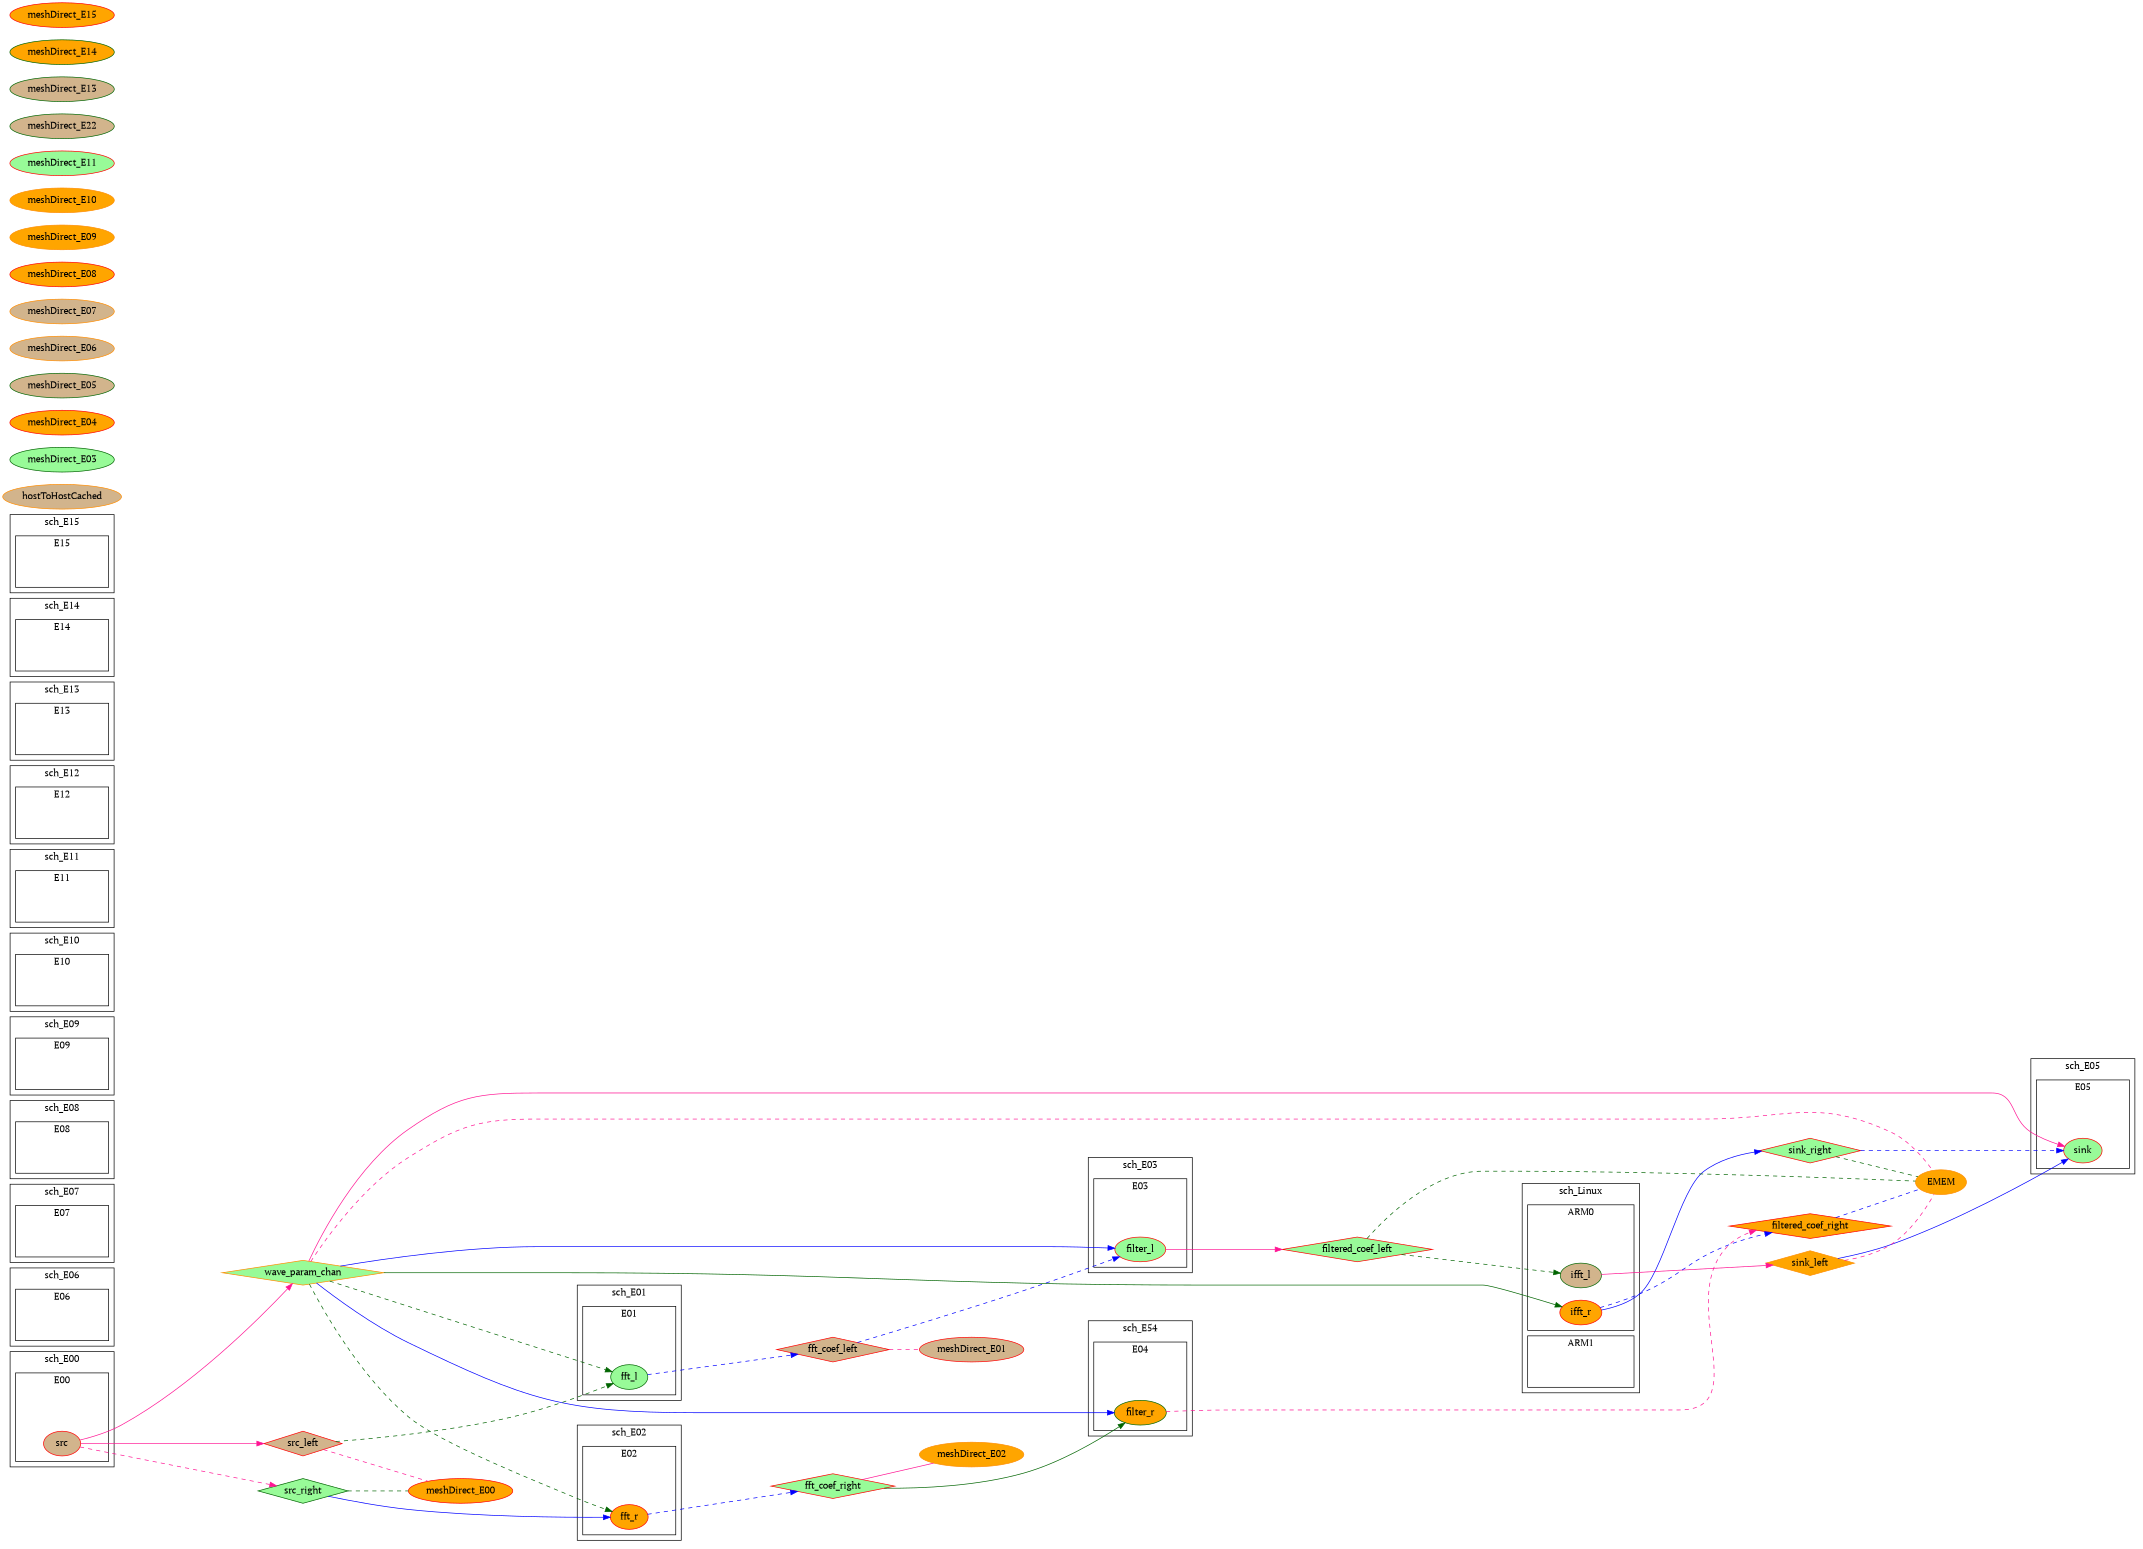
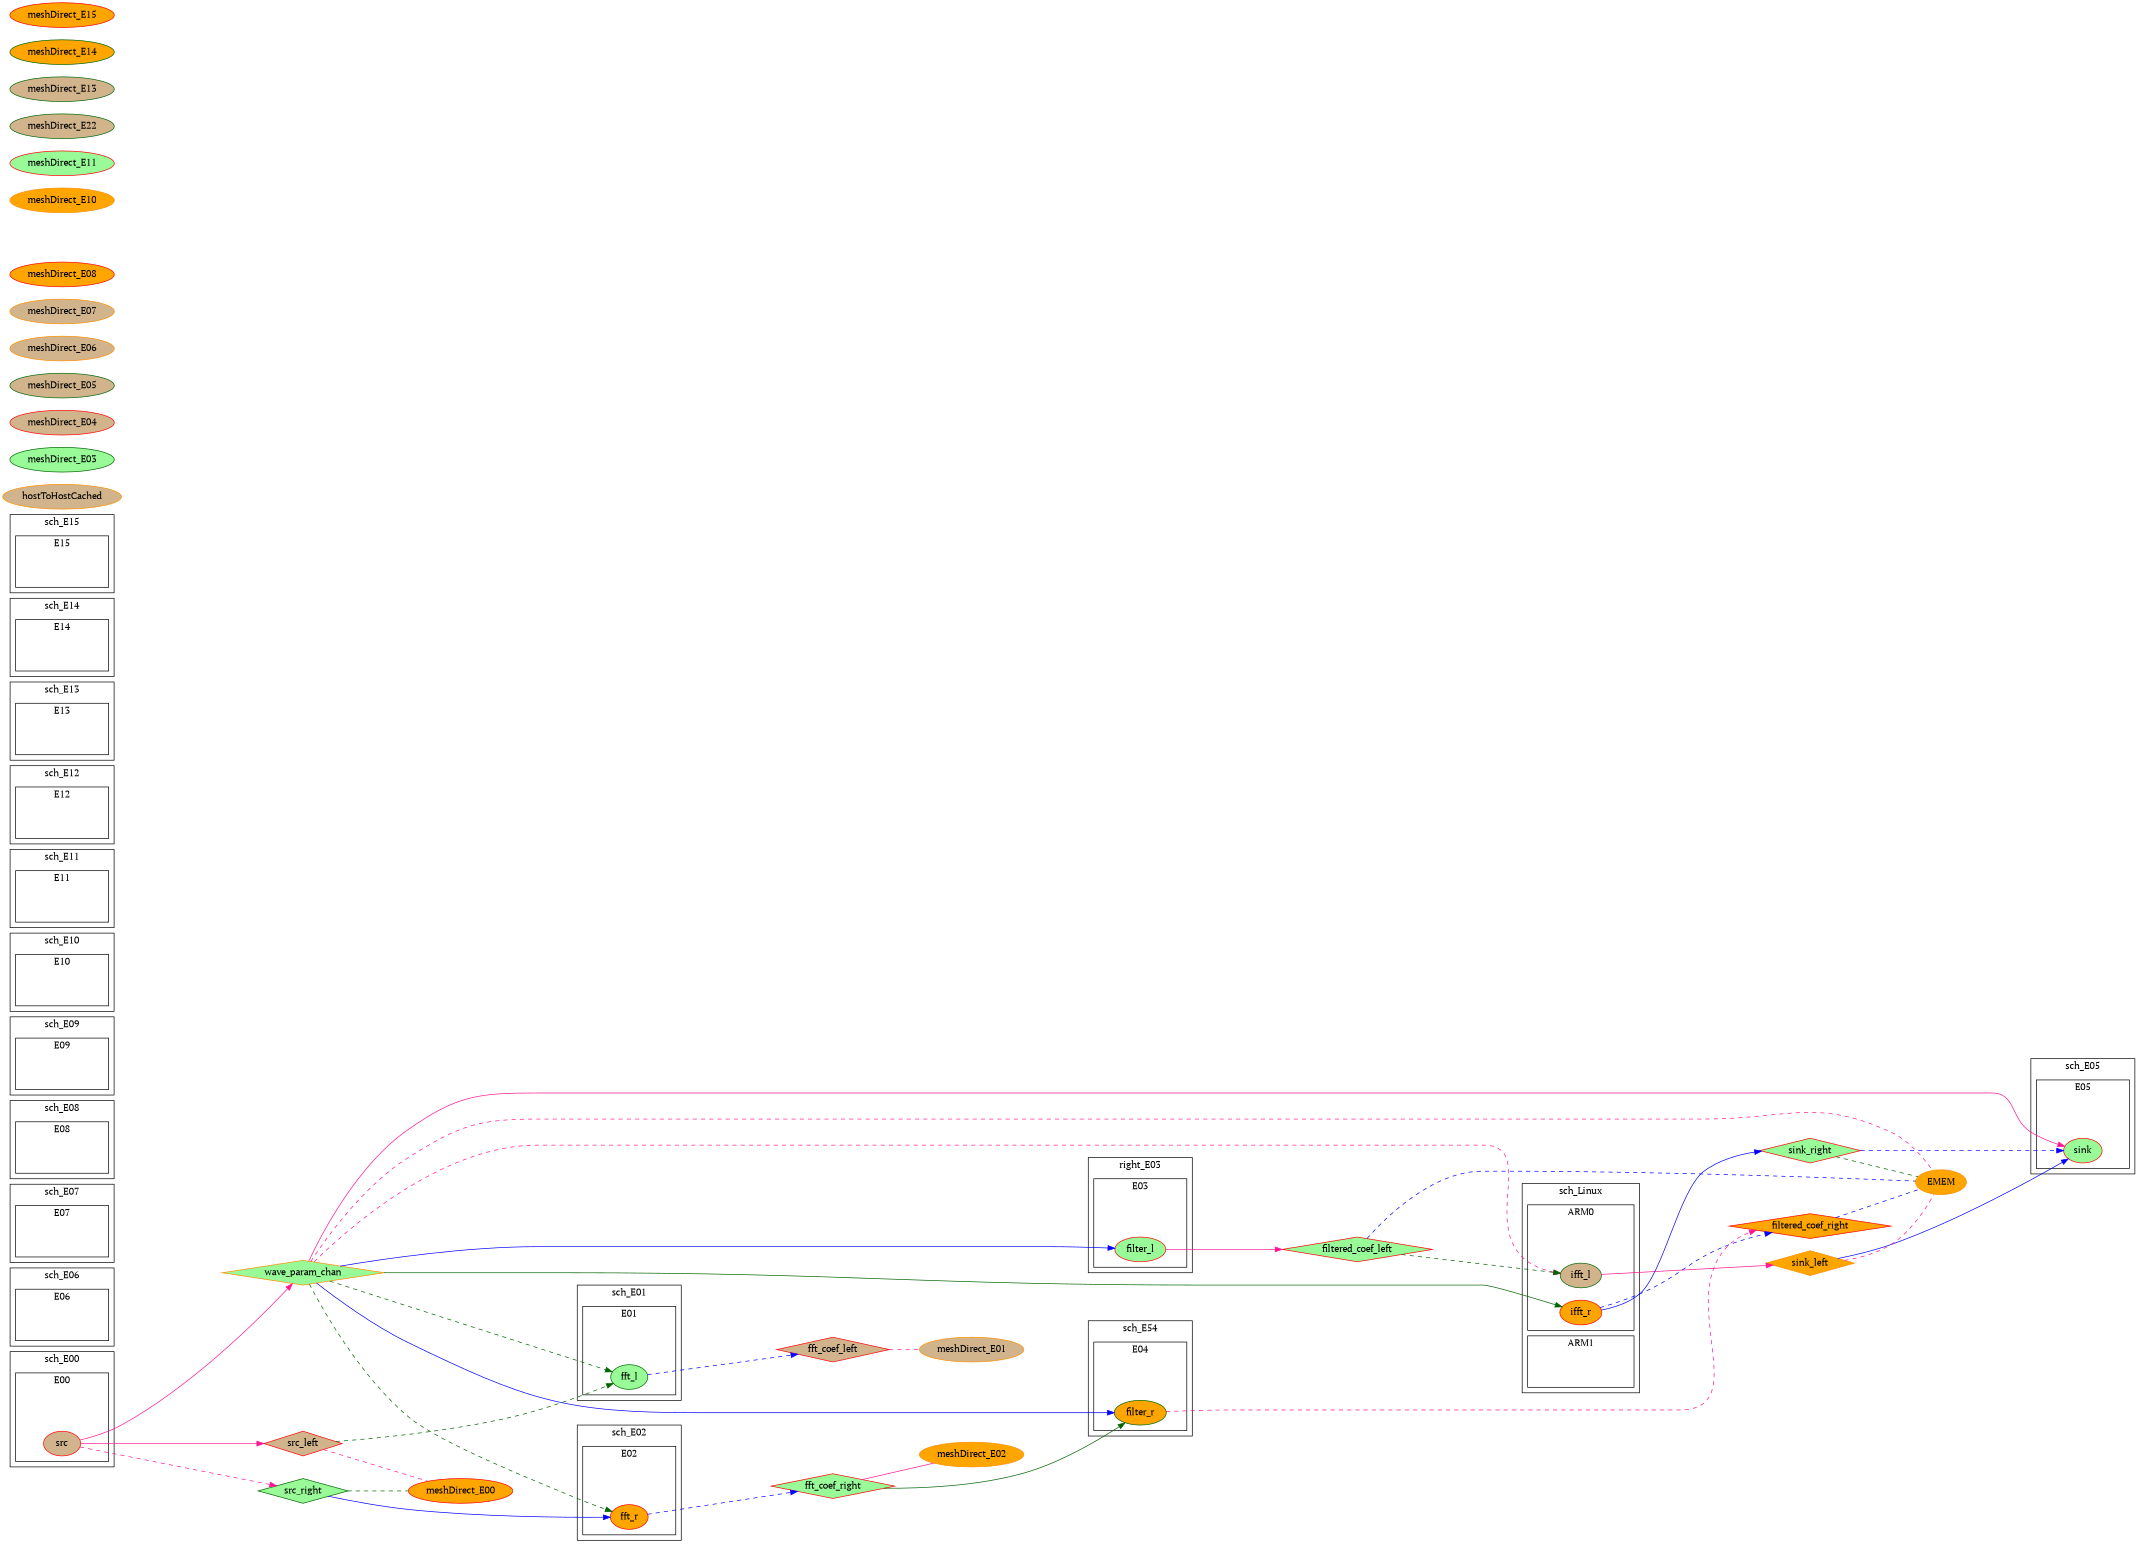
node "meshDirect_E09": removed
node "meshDirect_E04": fillcolor orange -> tan
edge "wave_param_chan" -> "ifft_l": added
cluster "sch_E03": label "sch_E03" -> "right_E03"
edge "EMEM" -- "filtered_coef_left": color darkgreen -> blue
edge "fft_coef_left" -> "filter_l": removed
node "meshDirect_E01": color red -> darkorange
